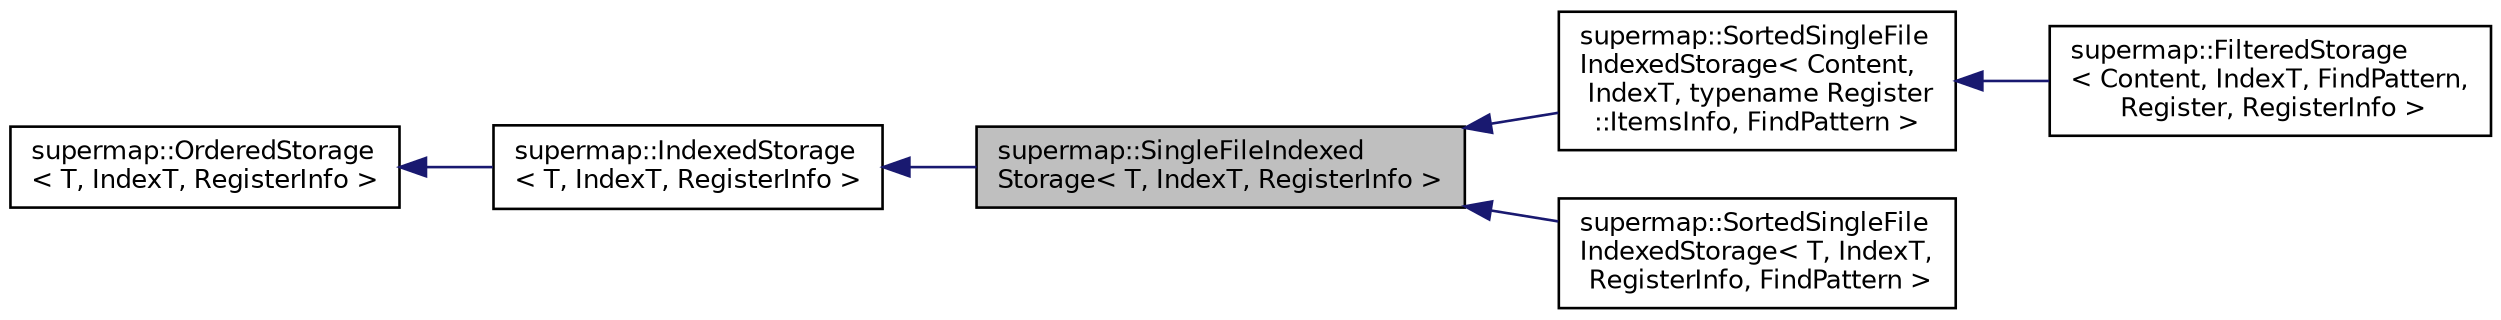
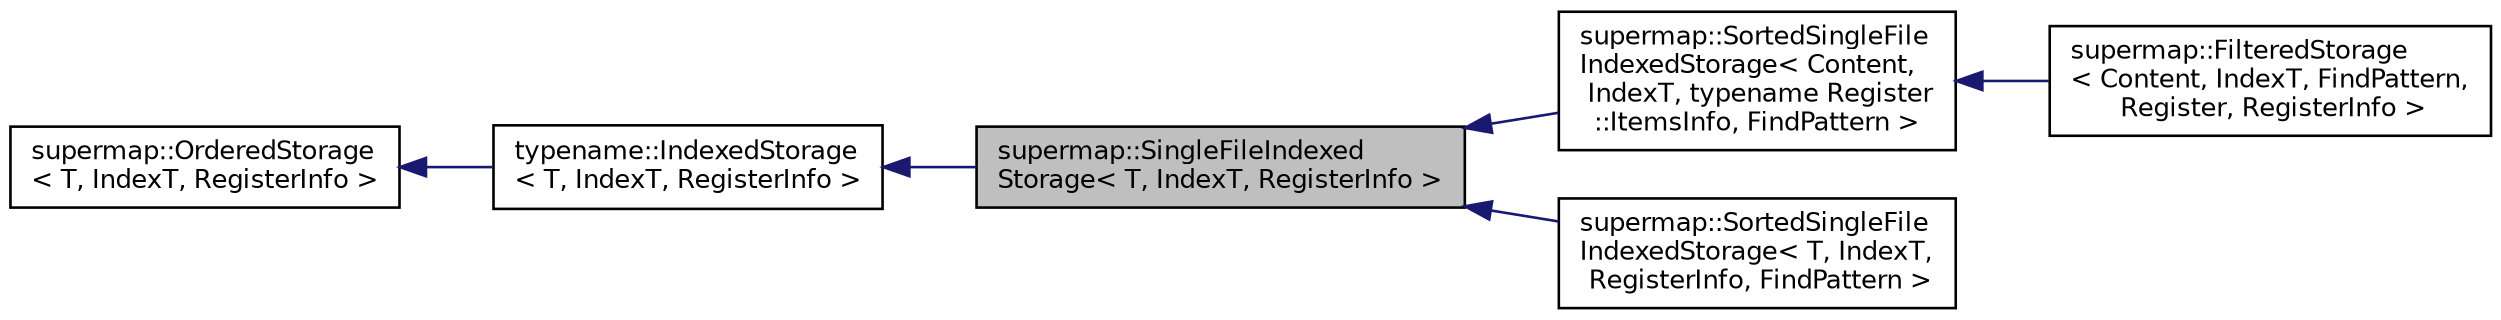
node "supermap::IndexedStorage < T, IndexT, RegisterInfo >": label "supermap::IndexedStorage < T, IndexT, RegisterInfo >" -> "typename::IndexedStorage < T, IndexT, RegisterInfo >"
